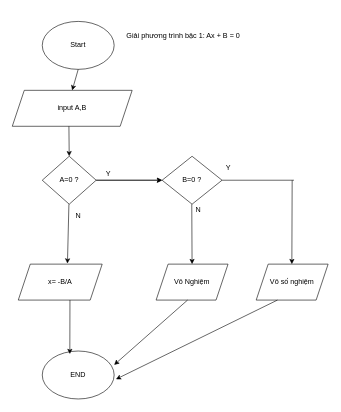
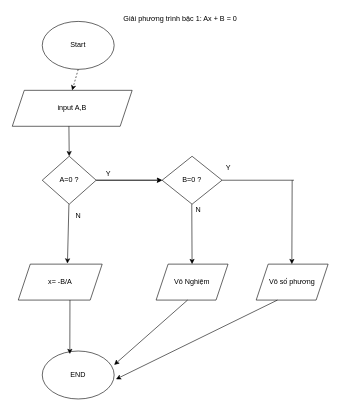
node "Giải phương trình bậc 1: Ax + B = 0": moved (183, 36) -> (180, 18)
edge "Start" -> "input A,B": style solid -> dashed
node "Vô số nghiệm": label "Vô số nghiệm" -> "Vô số phương"
